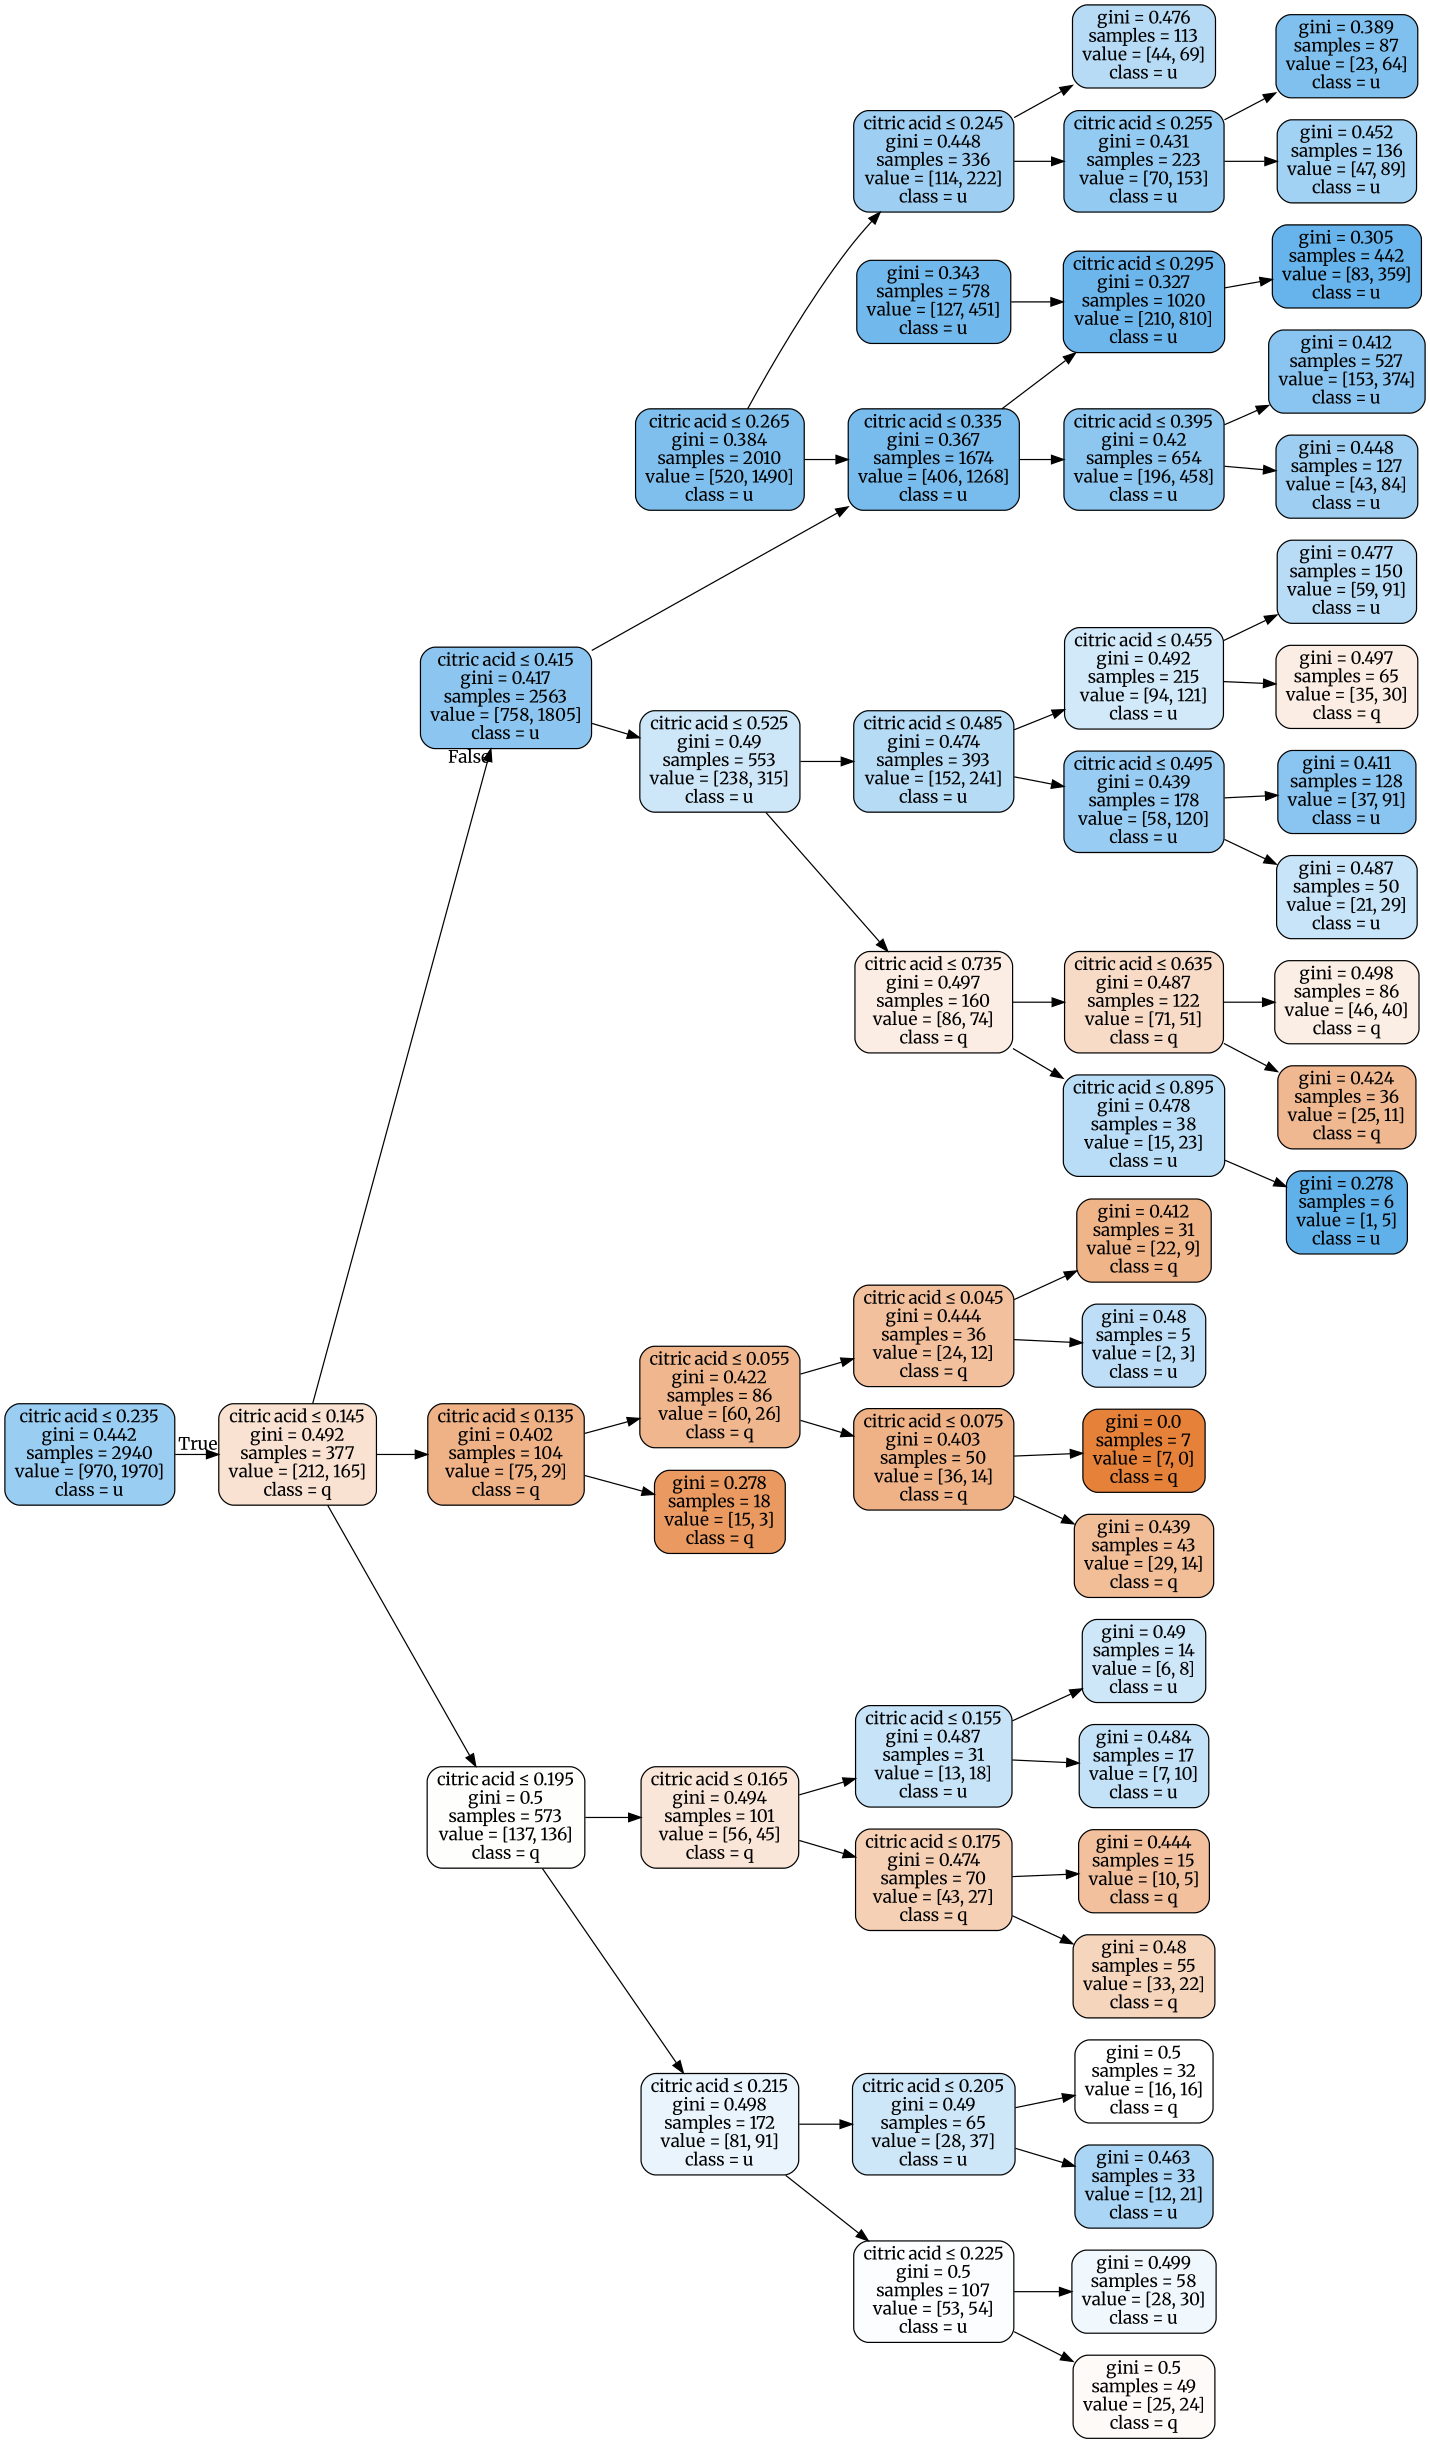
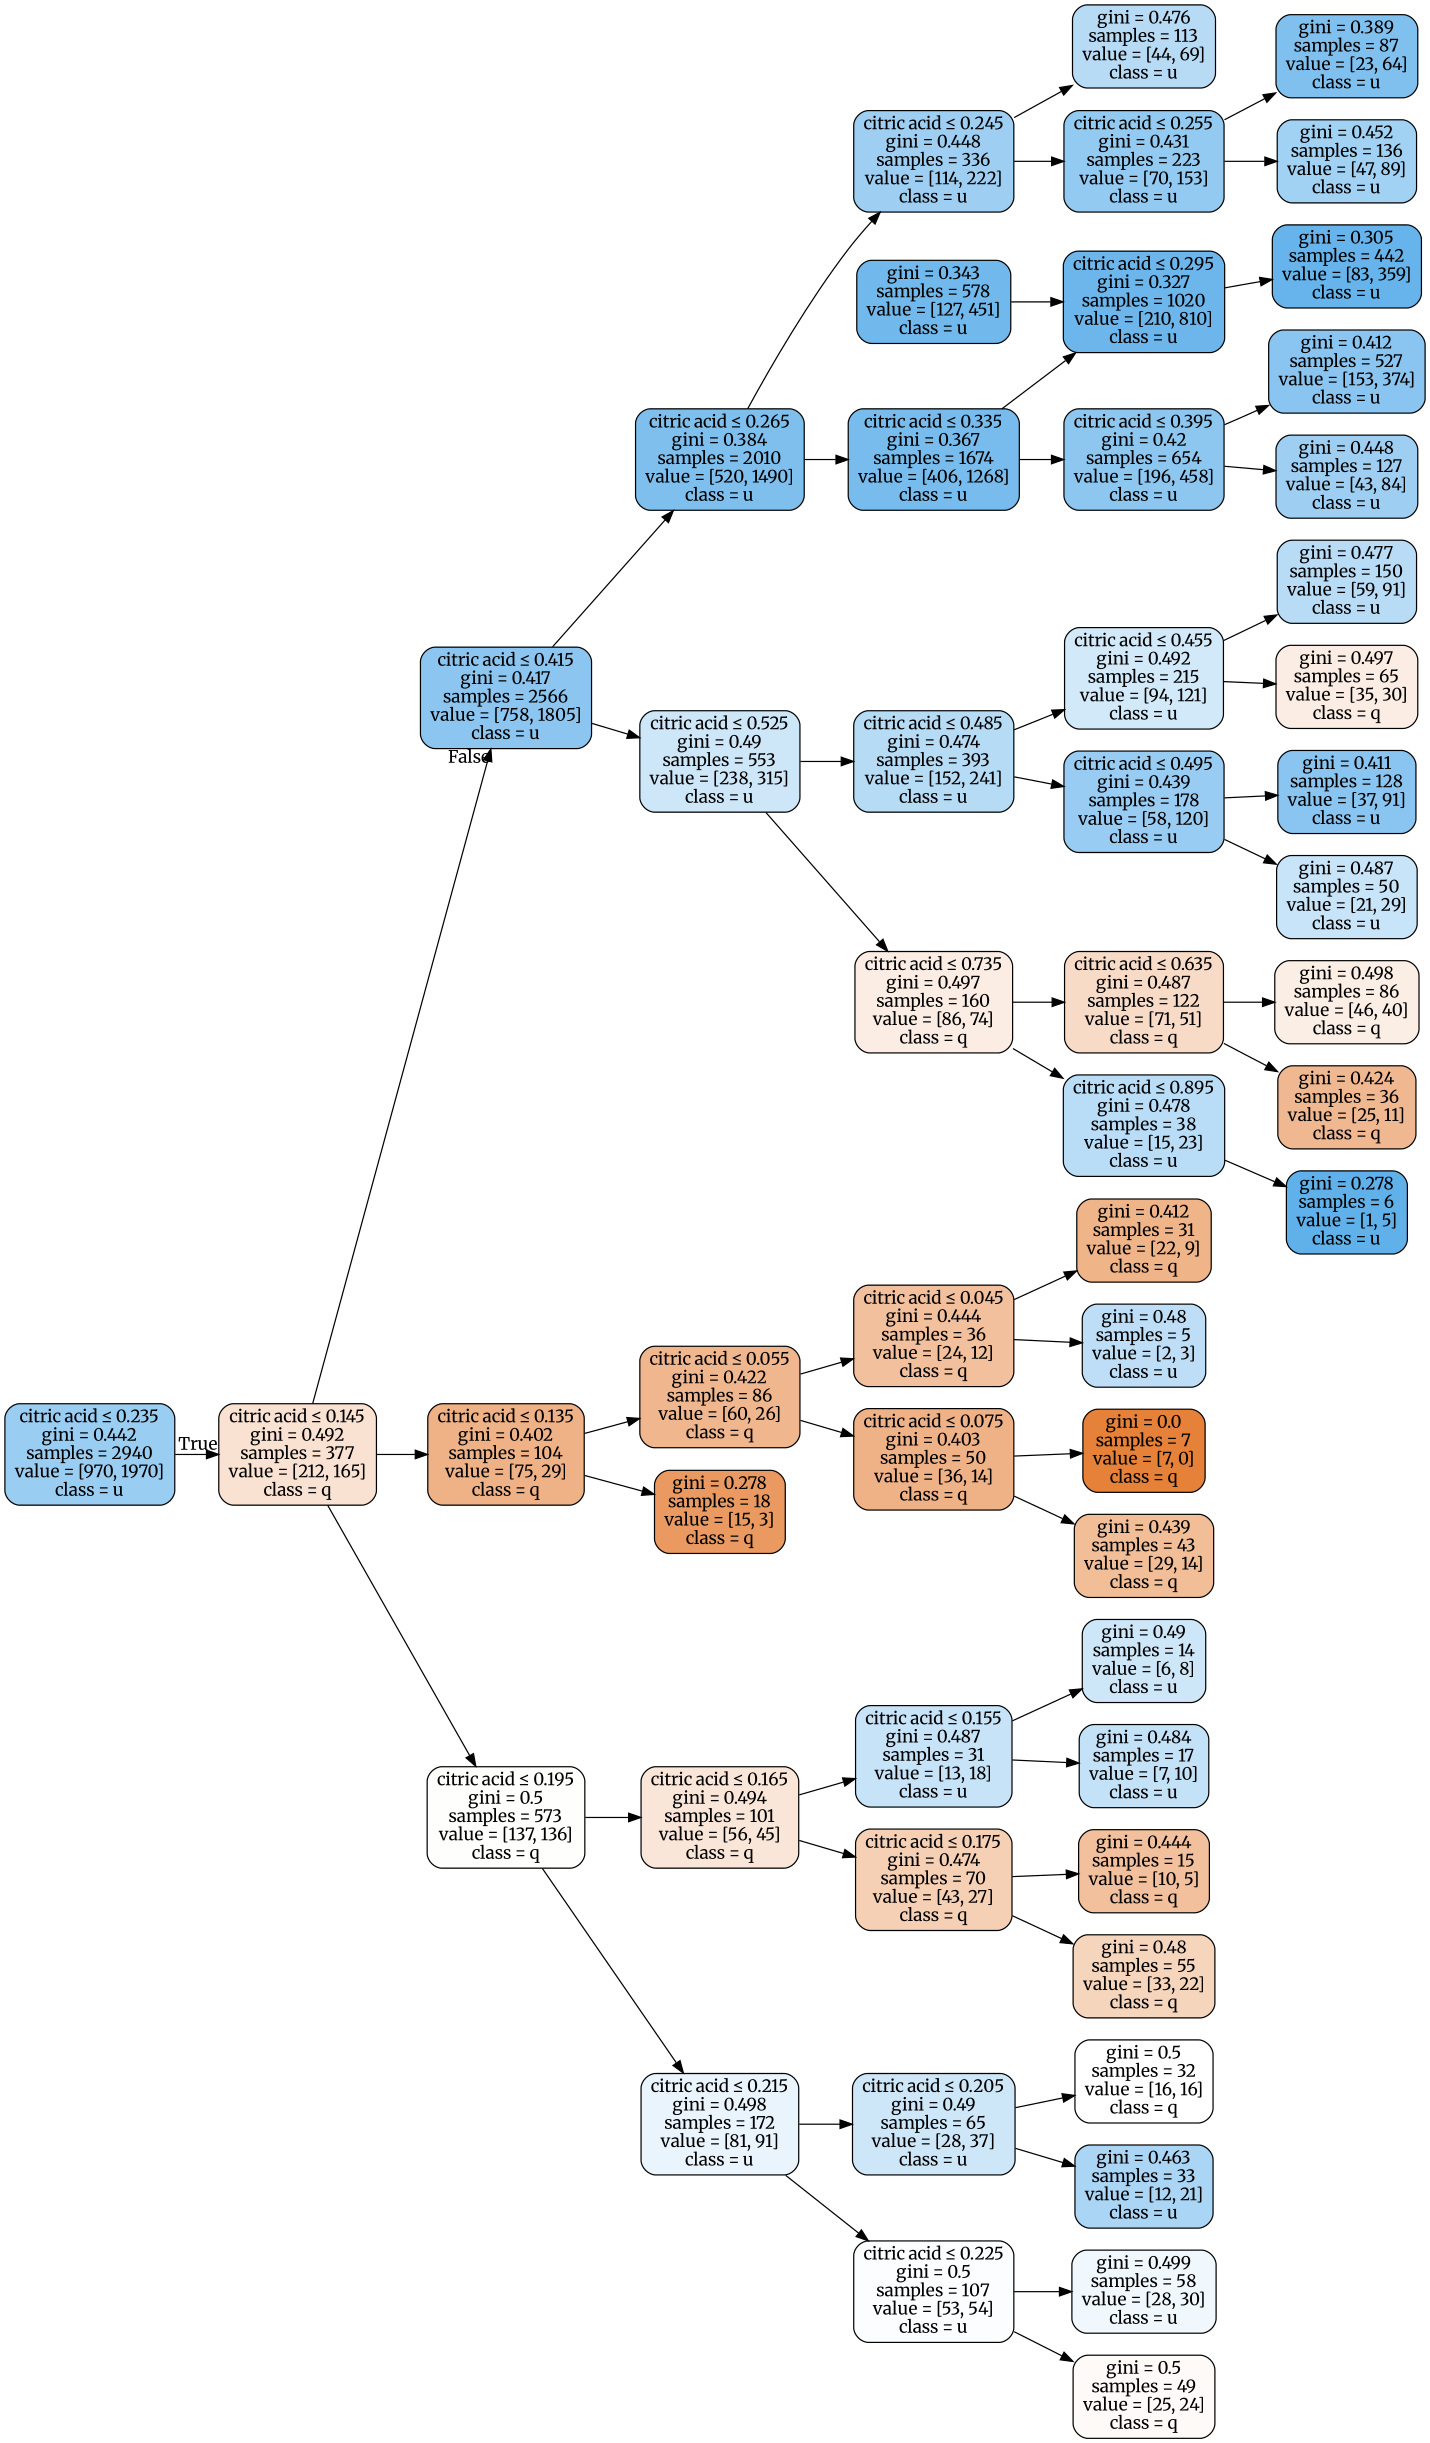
edge "citric acid ≤ 0.415" -> "citric acid ≤ 0.335": now "citric acid ≤ 0.415" -> "citric acid ≤ 0.265"
node "citric acid ≤ 0.415": text "samples = 2563" -> "samples = 2566"
